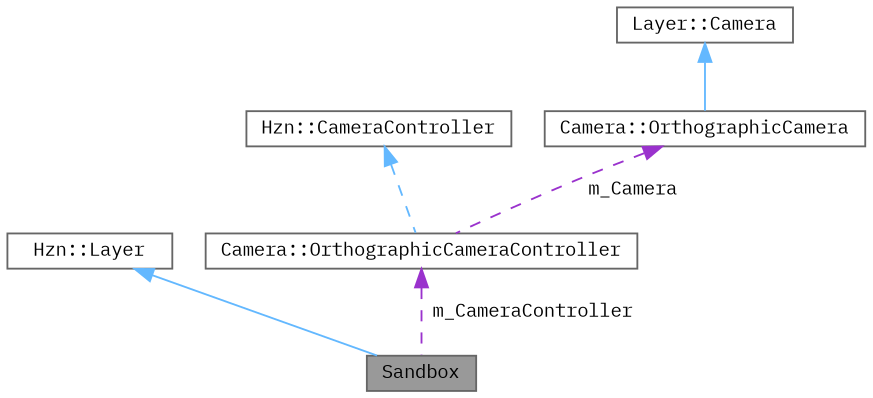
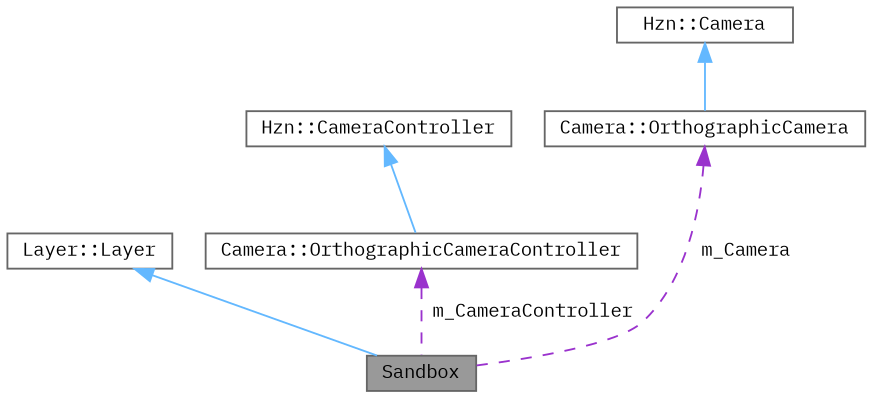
node "Layer::Camera": label "Layer::Camera" -> "Hzn::Camera"
edge "Camera::OrthographicCameraController" -> "Camera::OrthographicCamera": now "Sandbox" -> "Camera::OrthographicCamera"
edge "Camera::OrthographicCameraController" -> "Hzn::CameraController": style dashed -> solid
node "Hzn::Layer": label "Hzn::Layer" -> "Layer::Layer"
